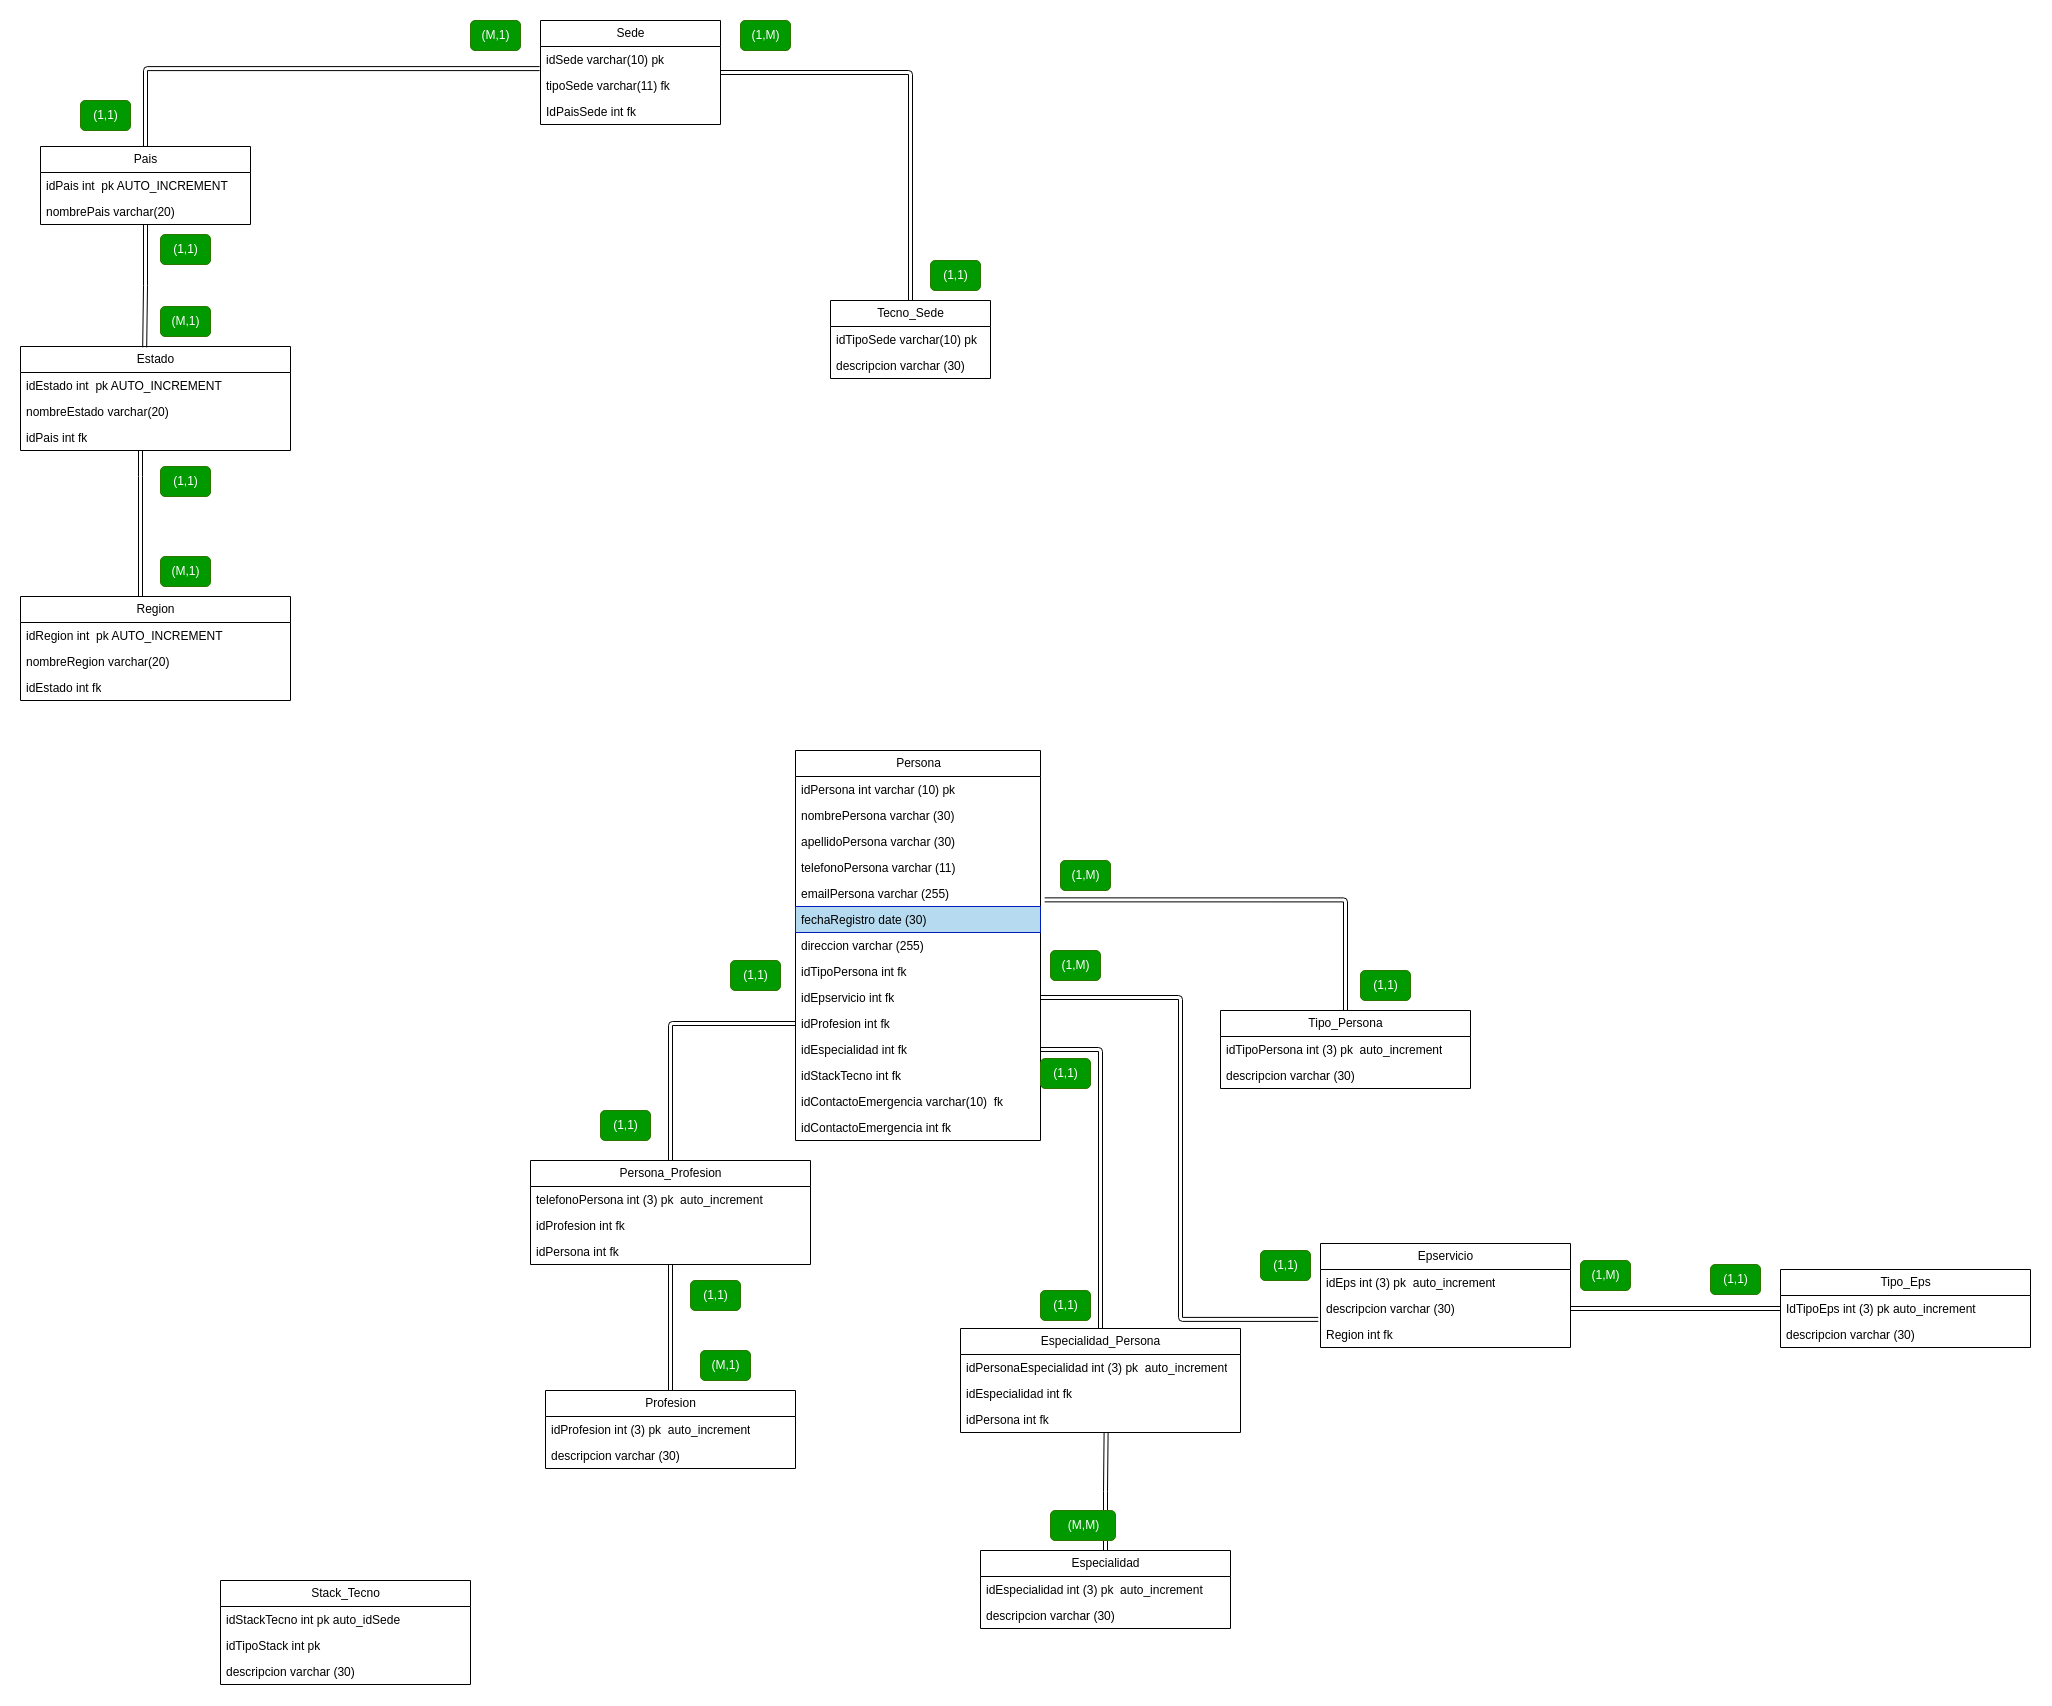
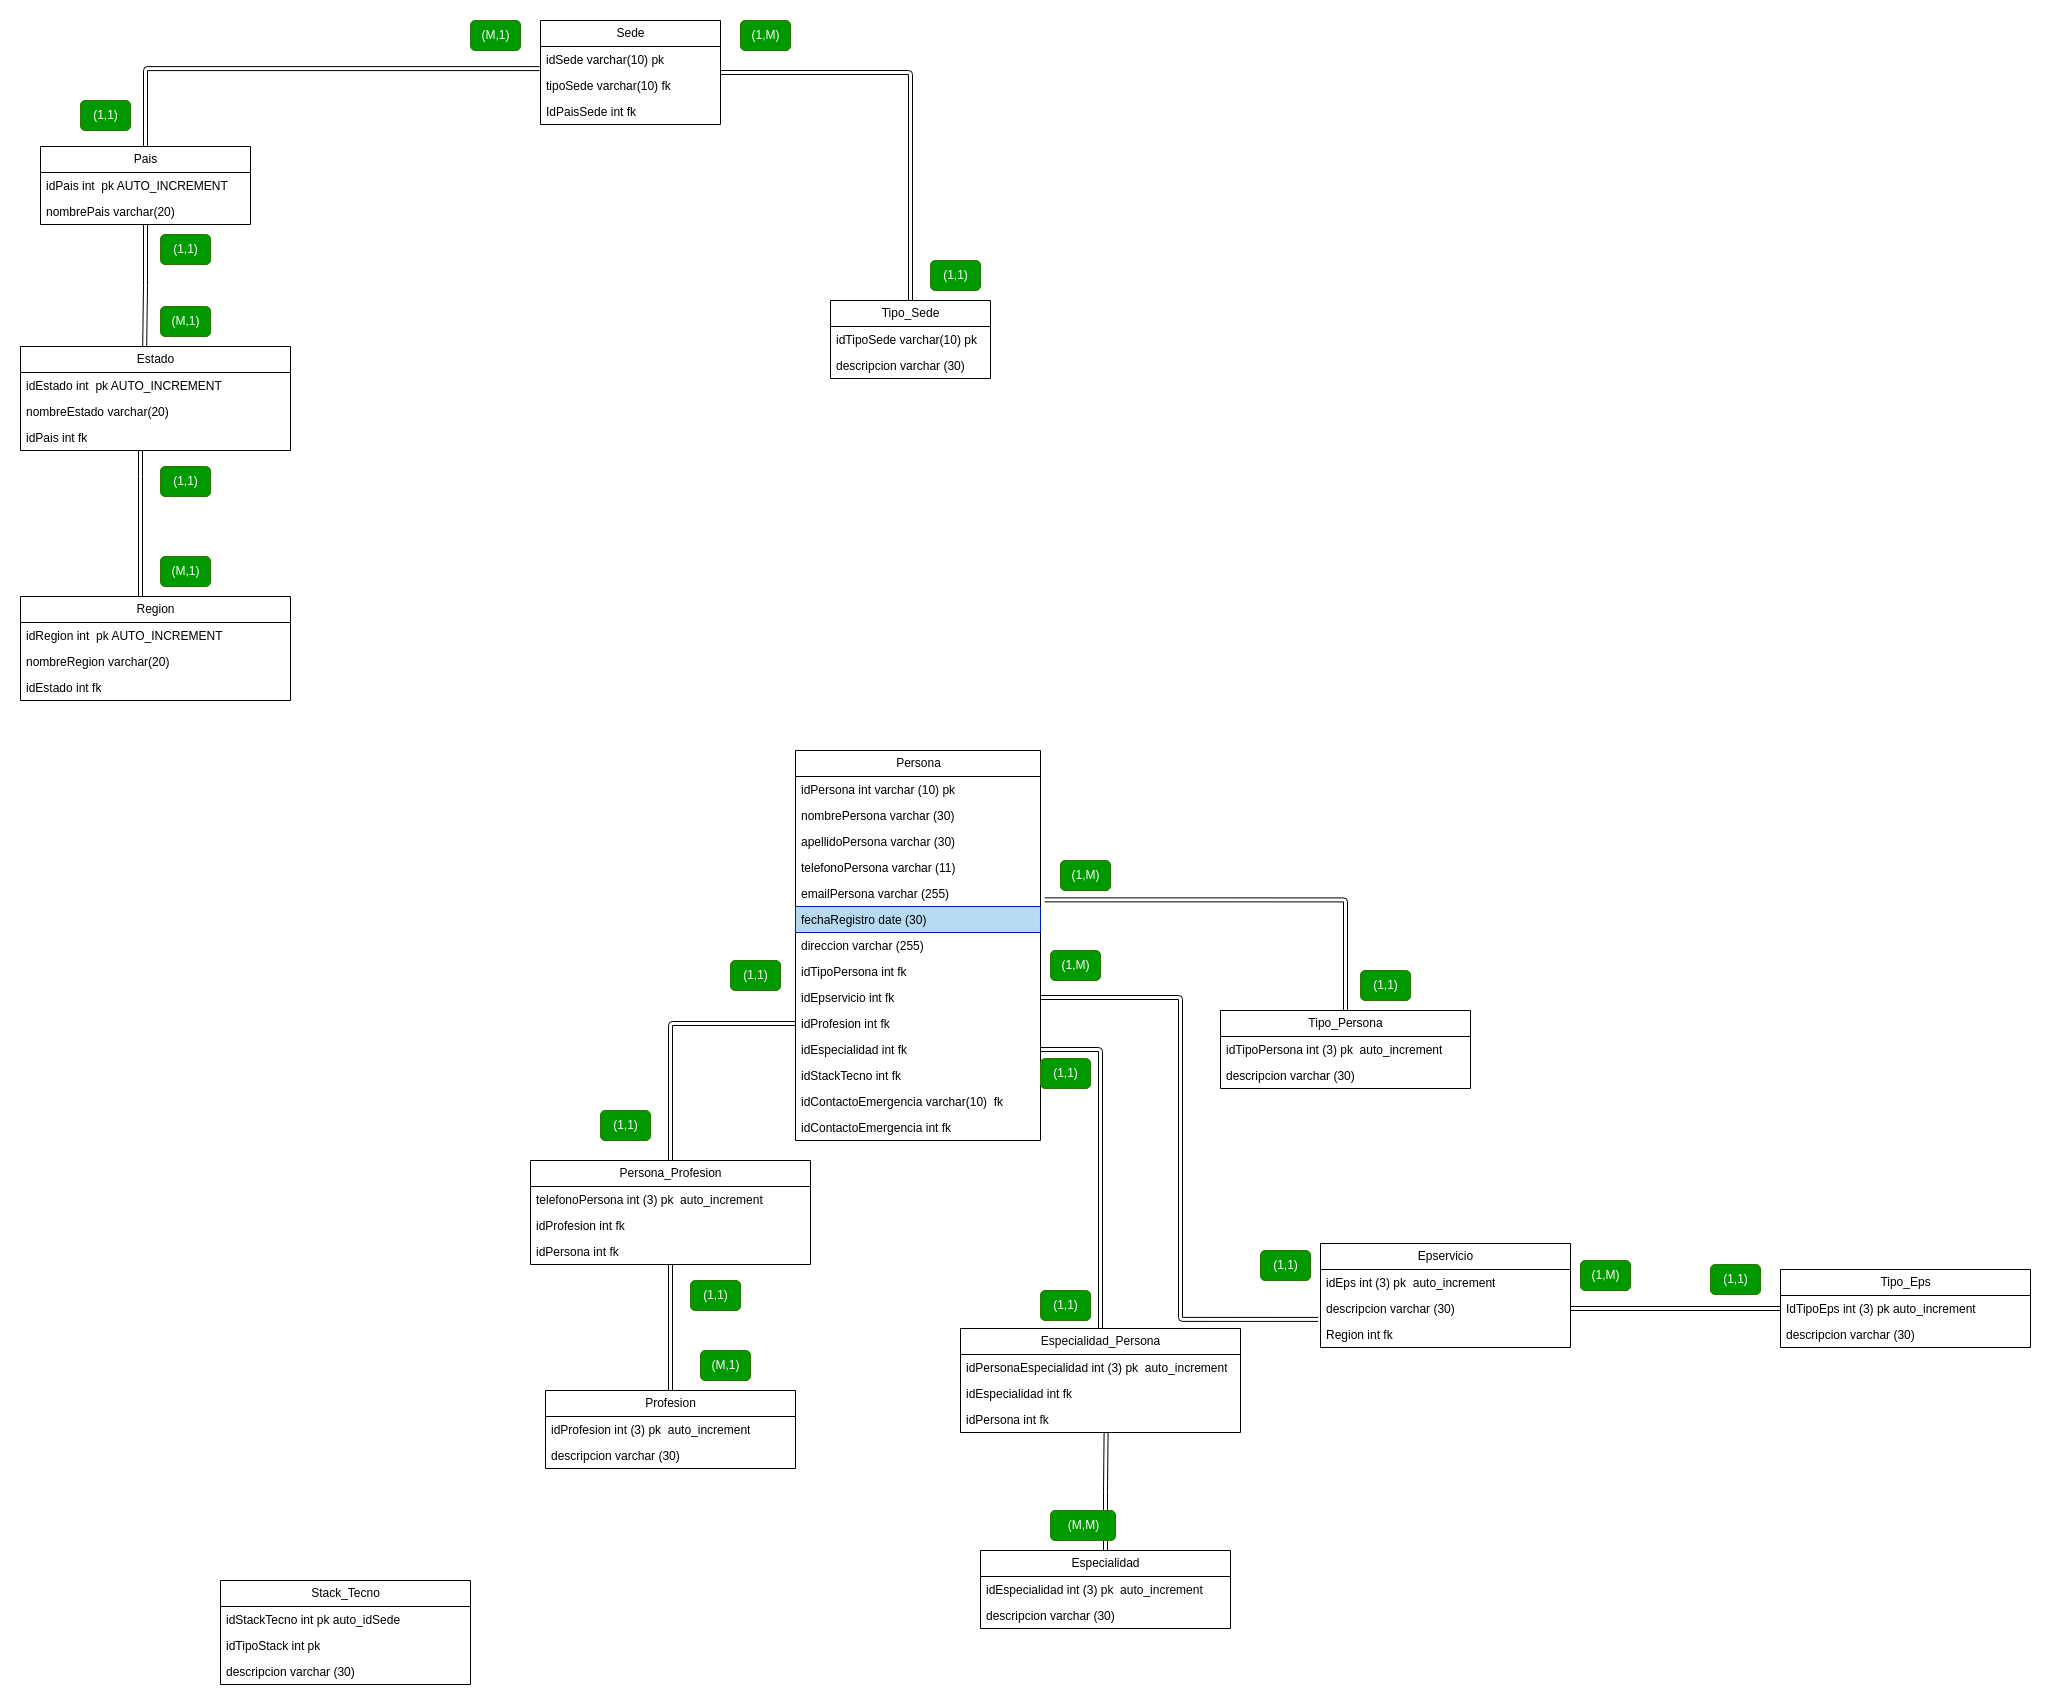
node "tipoSede varchar(11) fk": label "tipoSede varchar(11) fk" -> "tipoSede varchar(10) fk"
node "Tecno_Sede": label "Tecno_Sede" -> "Tipo_Sede"
